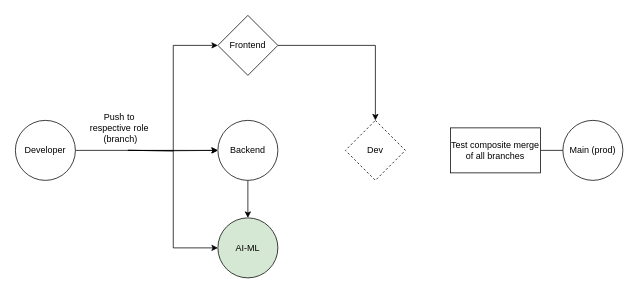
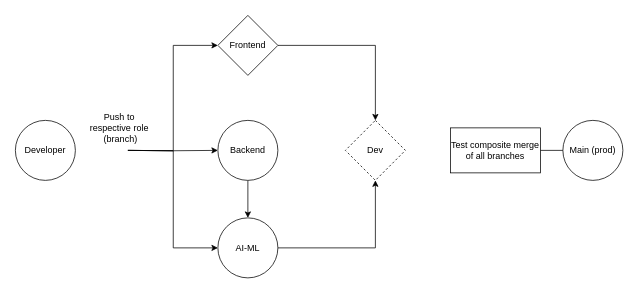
edge "Developer" -> "Backend": removed
edge "AI-ML" -> "Dev": added
node "AI-ML": fillcolor #d5e8d4 -> #ffffff
